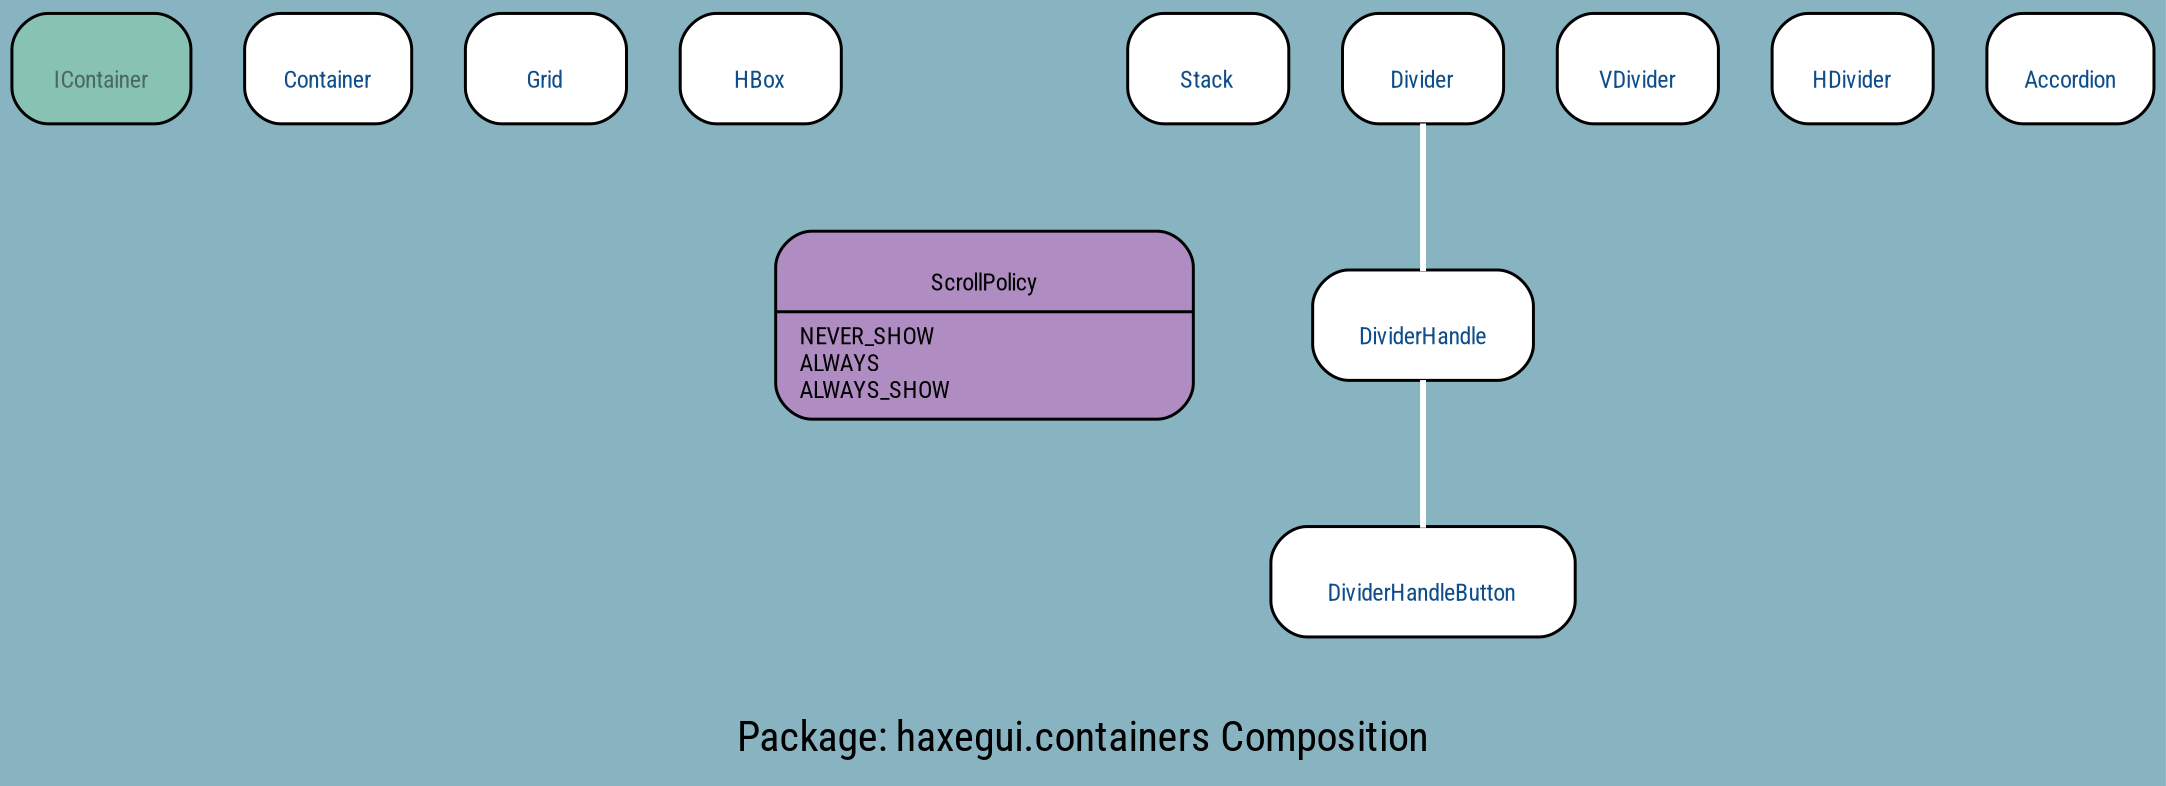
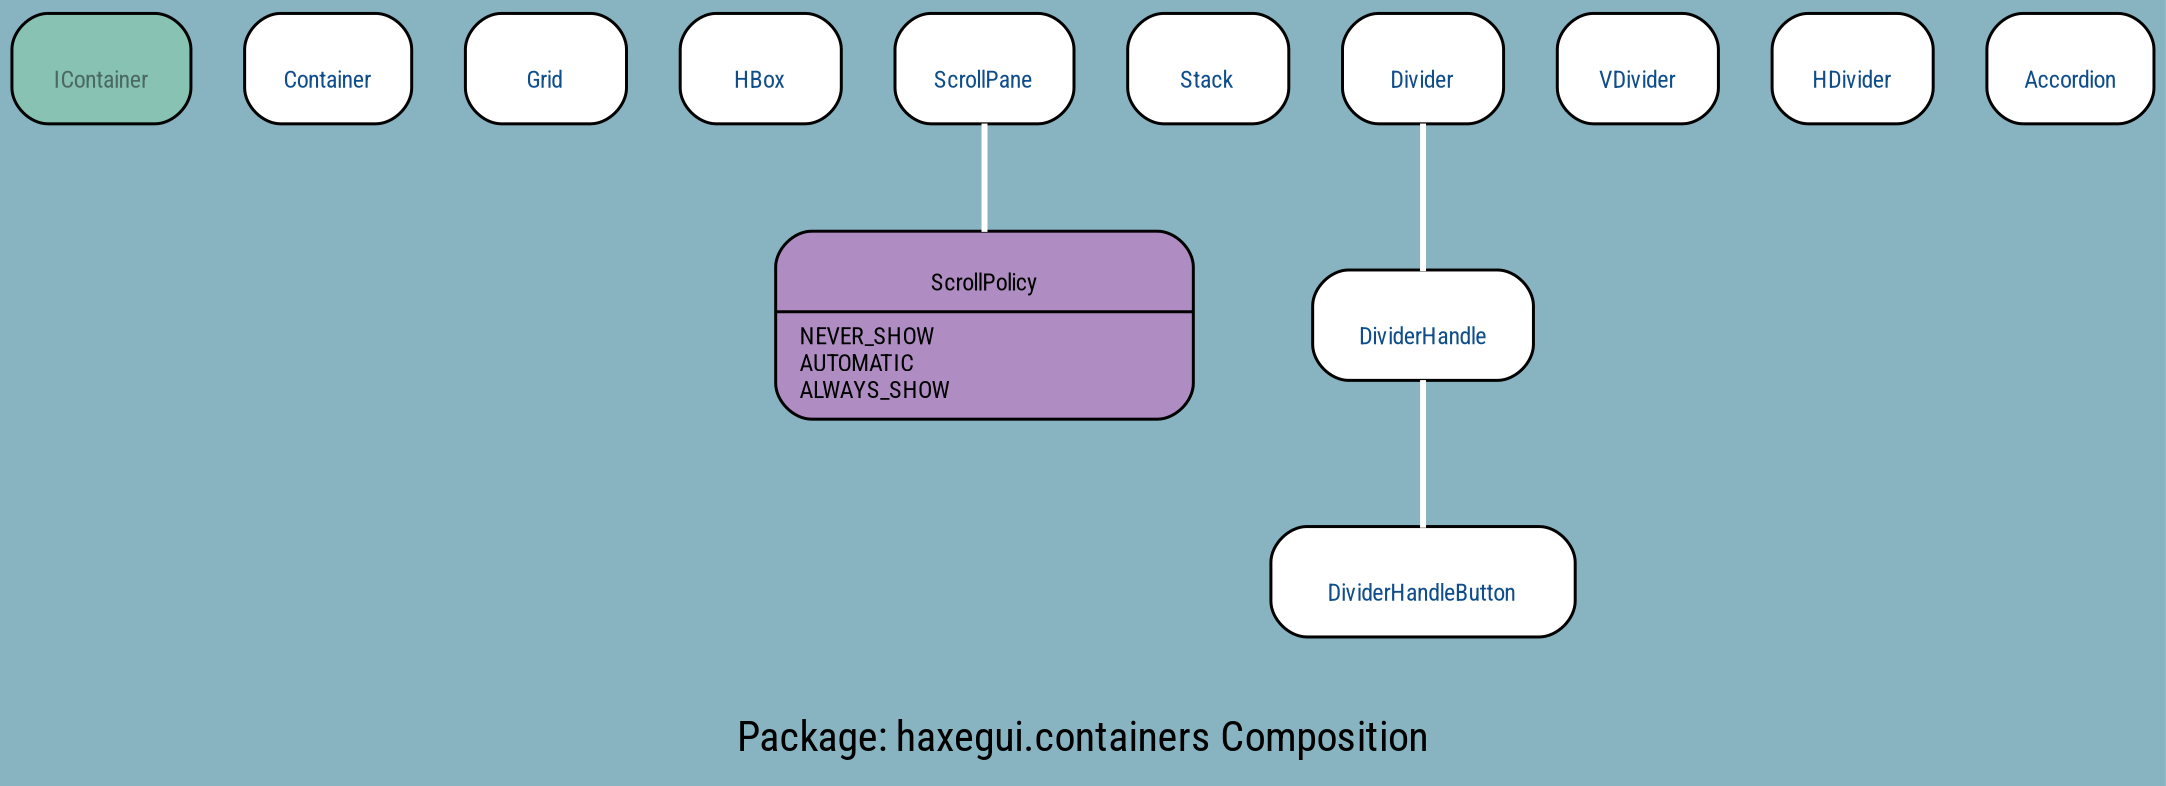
node "ScrollPane": added
node "ScrollPolicy": text "ALWAYS" -> "AUTOMATIC"
